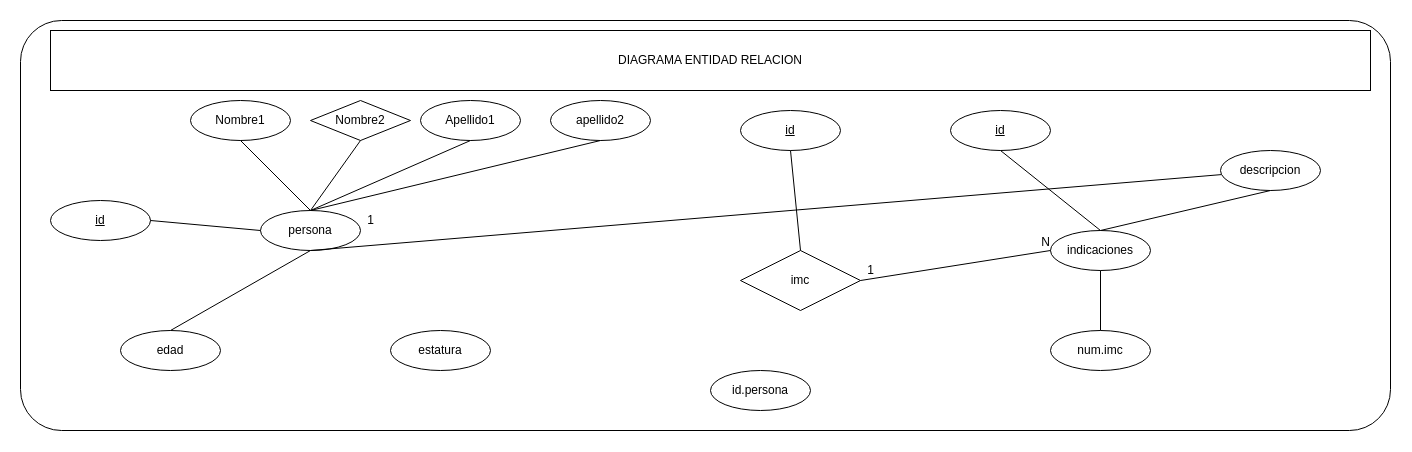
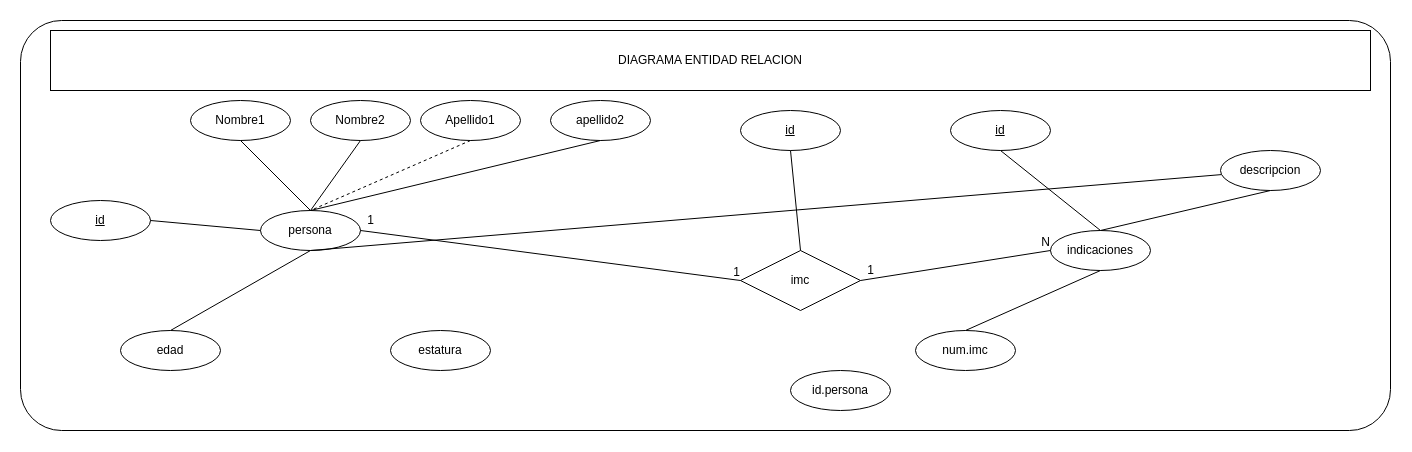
node "Nombre2": shape diamond -> ellipse
edge "Apellido1" -- "persona": style solid -> dashed
edge "persona" -- "imc": added, label "1"
node "num.imc": moved (1101, 351) -> (966, 351)
node "id.persona": moved (761, 391) -> (841, 391)
